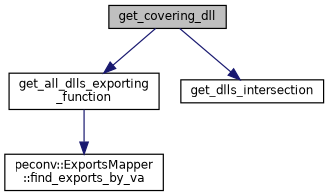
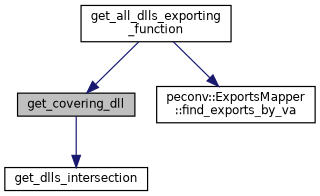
edge "get_covering_dll" -> "get_all_dlls_exporting _function": reversed
